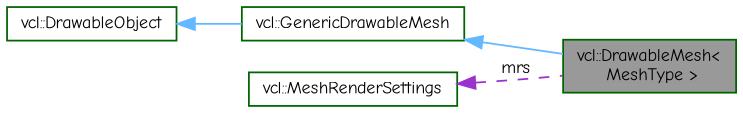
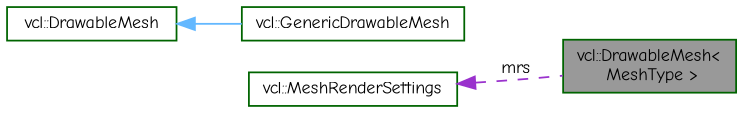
node "vcl::DrawableObject": label "vcl::DrawableObject" -> "vcl::DrawableMesh"
edge "vcl::DrawableMesh< MeshType >" -> "vcl::GenericDrawableMesh": removed
